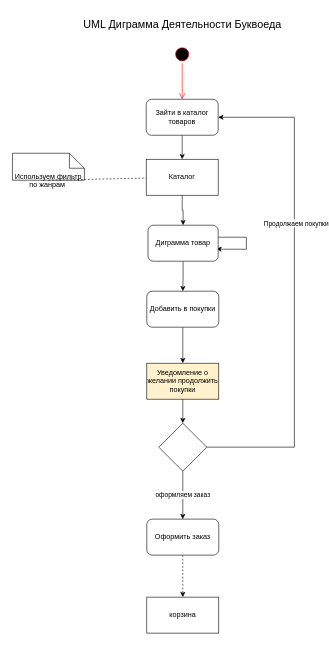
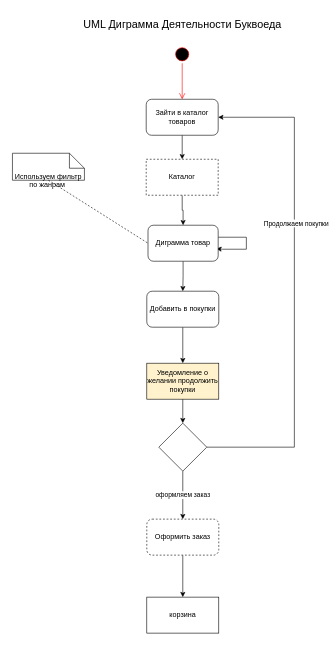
node "Каталог": style solid -> dashed
edge "Используем фильтр по жанрам" -- "Каталог": now "Используем фильтр по жанрам" -- "Диграмма товар"
node "Оформить заказ": style solid -> dashed
edge "Оформить заказ" -> "корзина": style dashed -> solid
